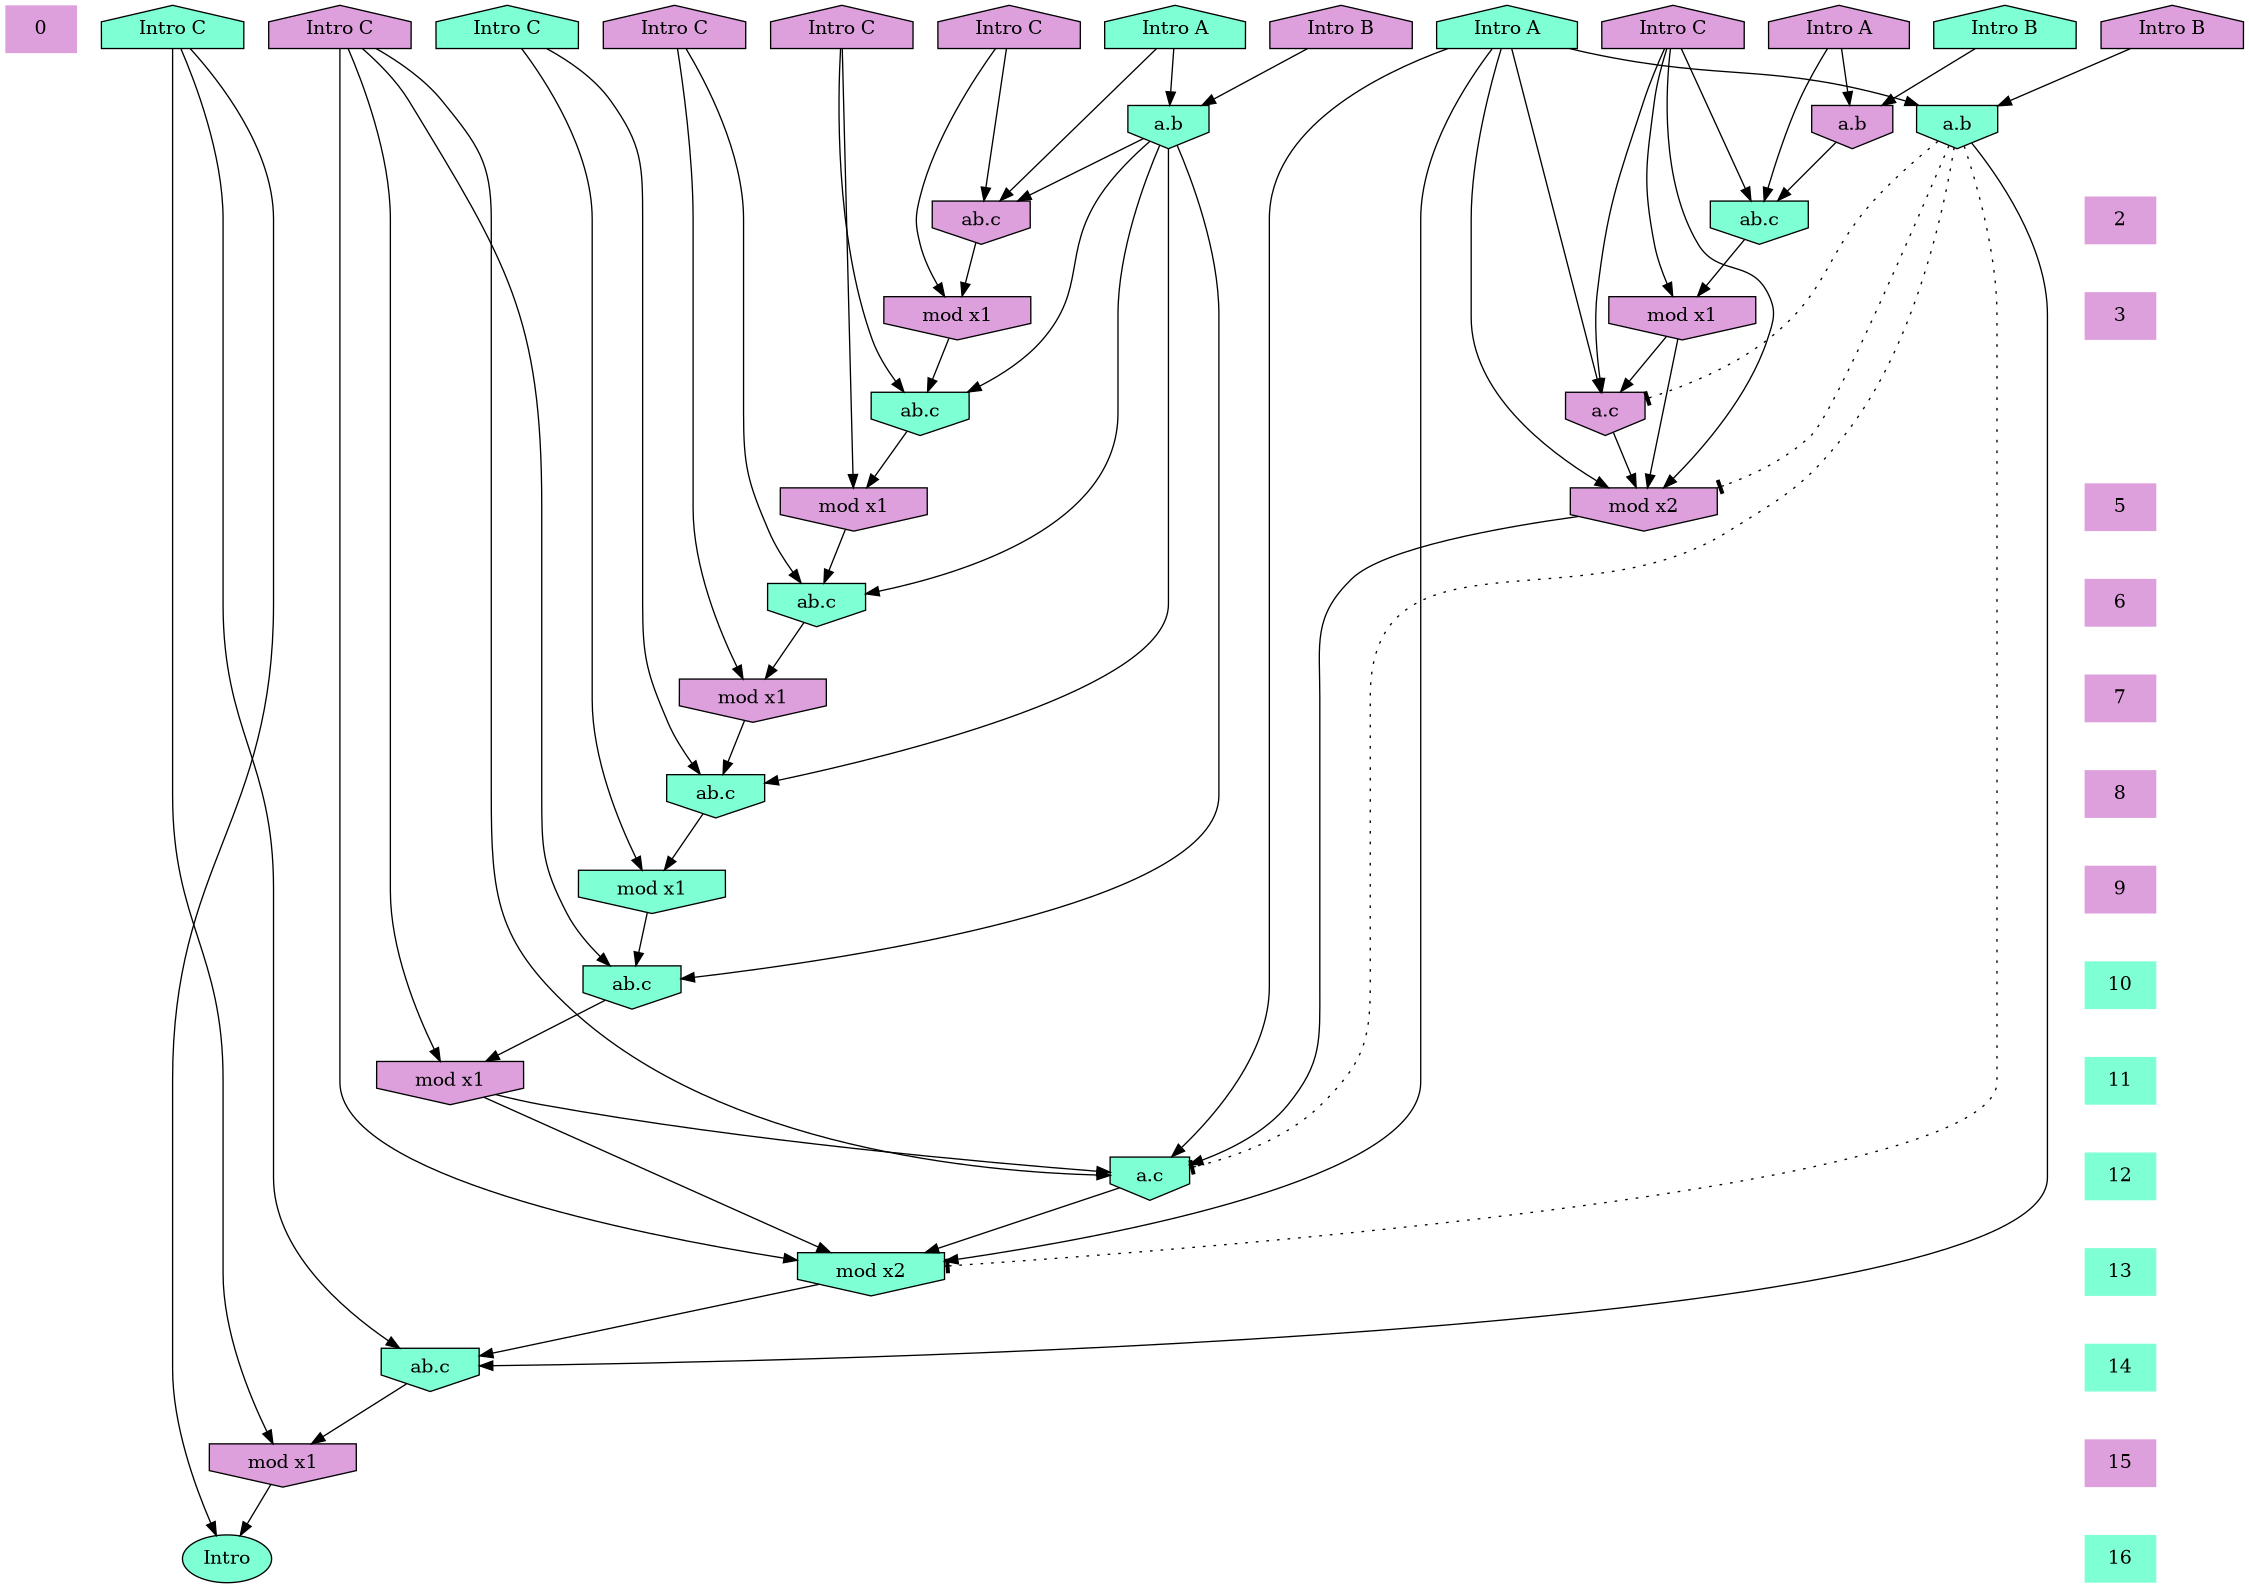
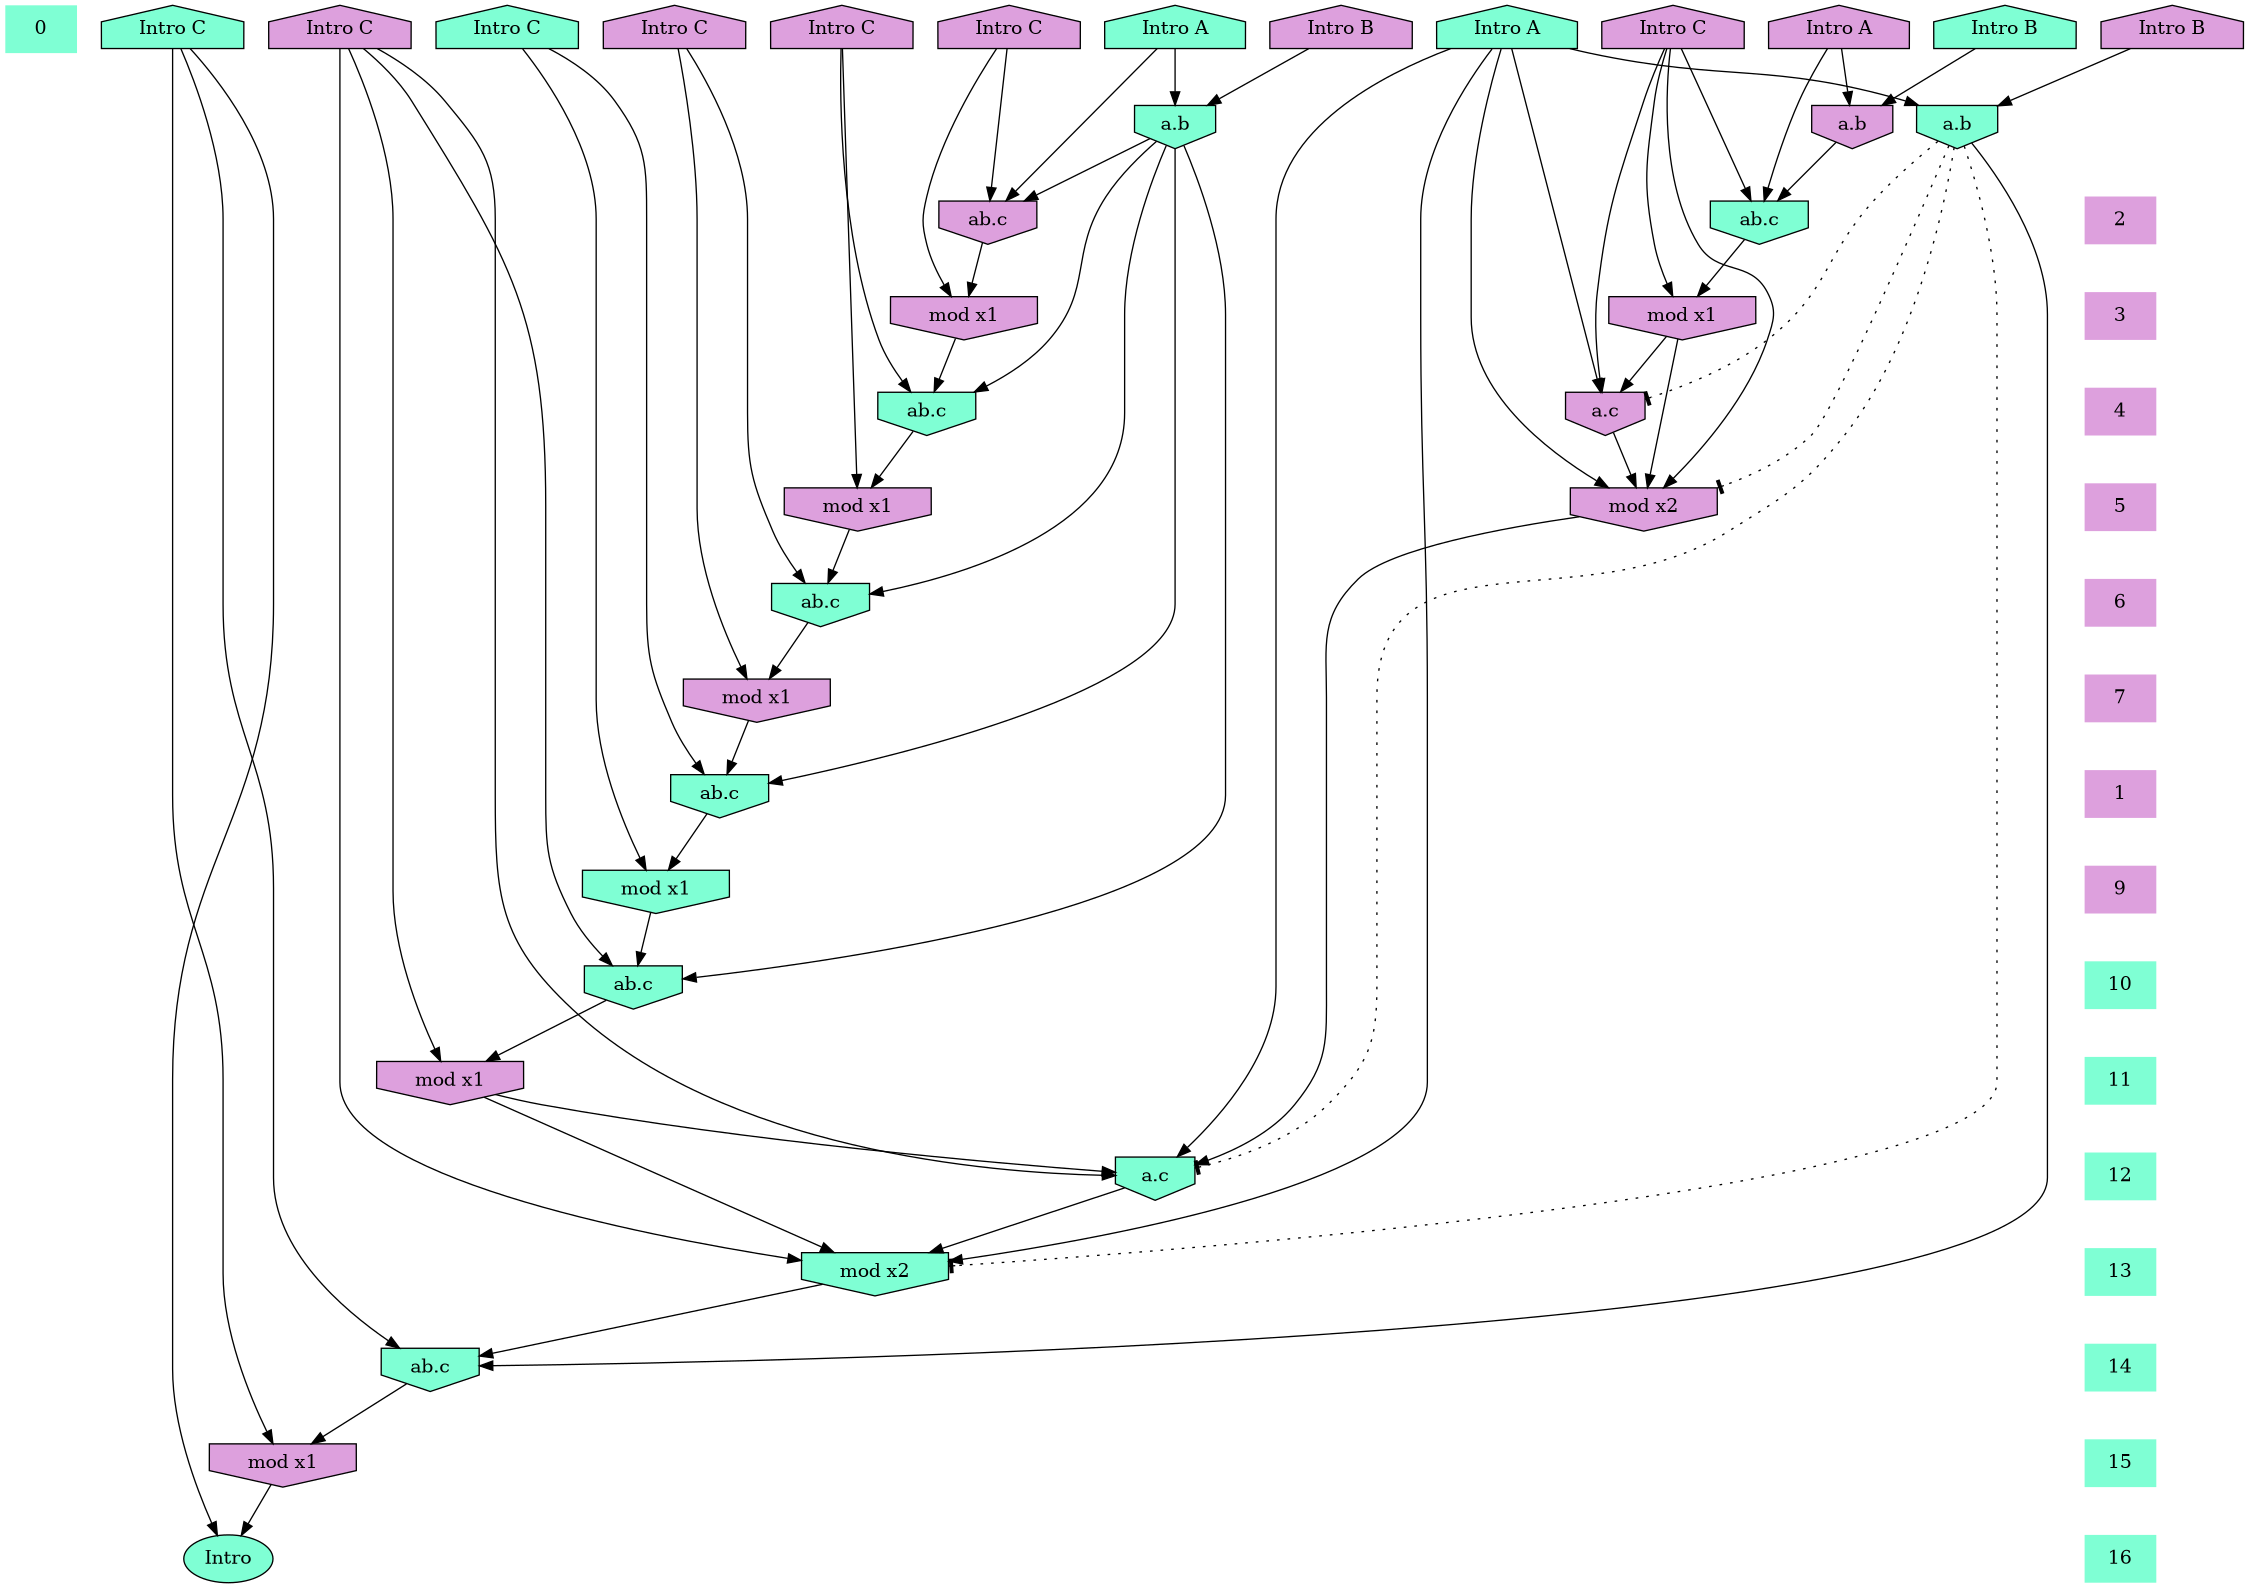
node "0": fillcolor plum -> aquamarine
node "4": added
node "8": label "8" -> "1"
node "15": fillcolor plum -> aquamarine
